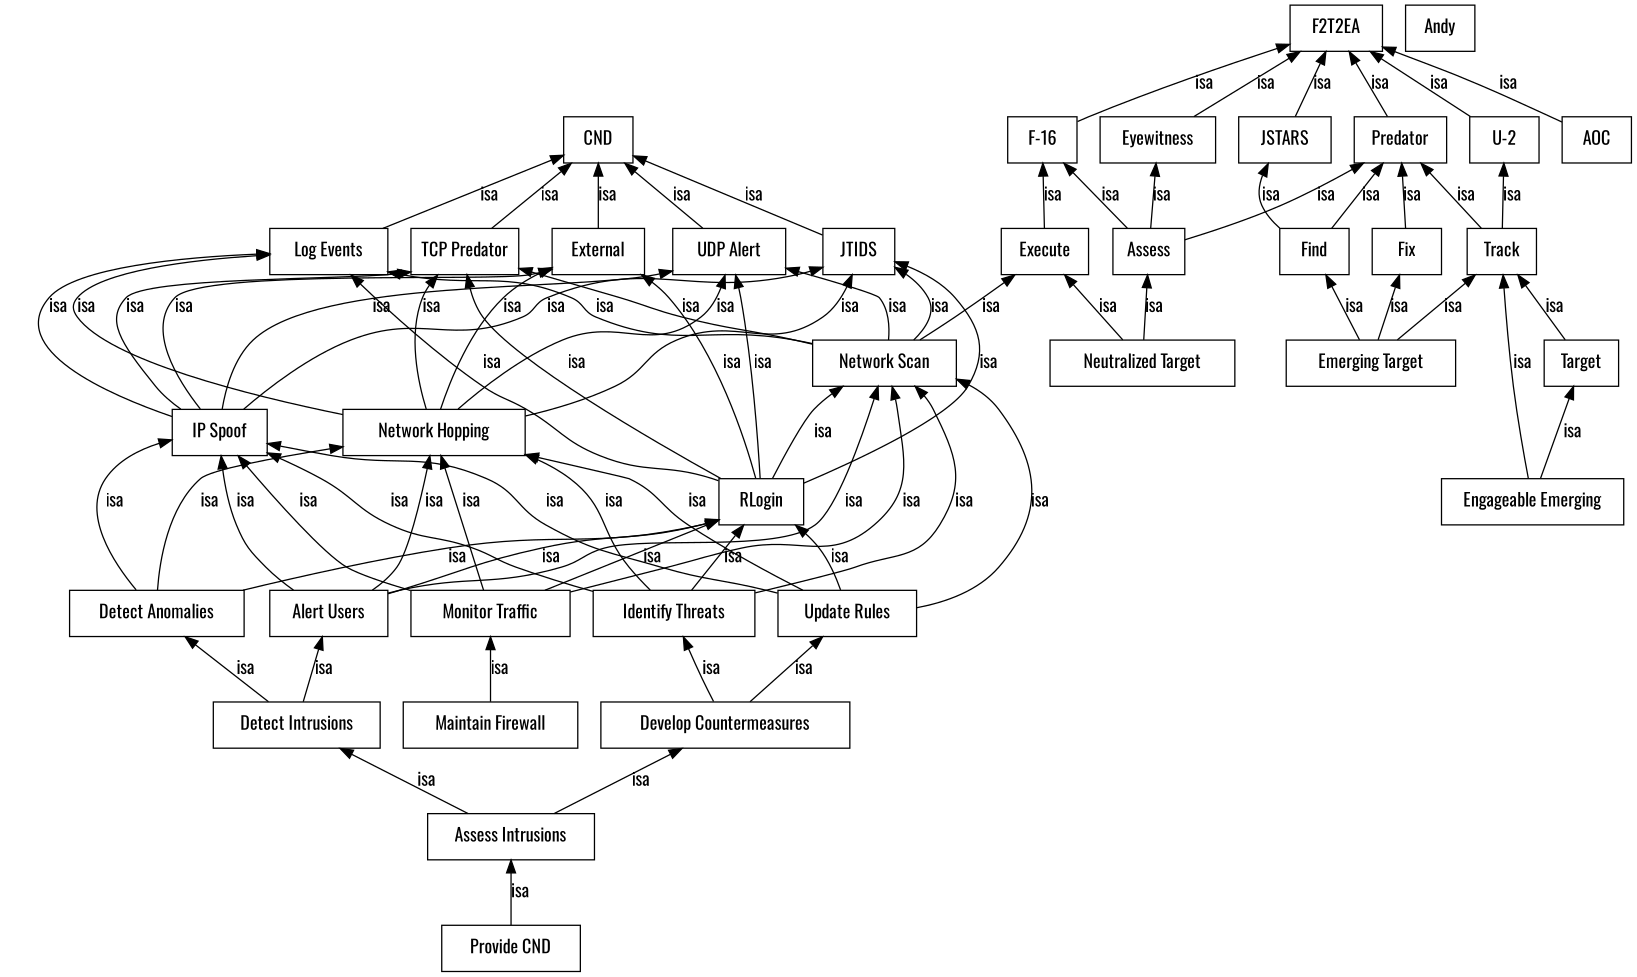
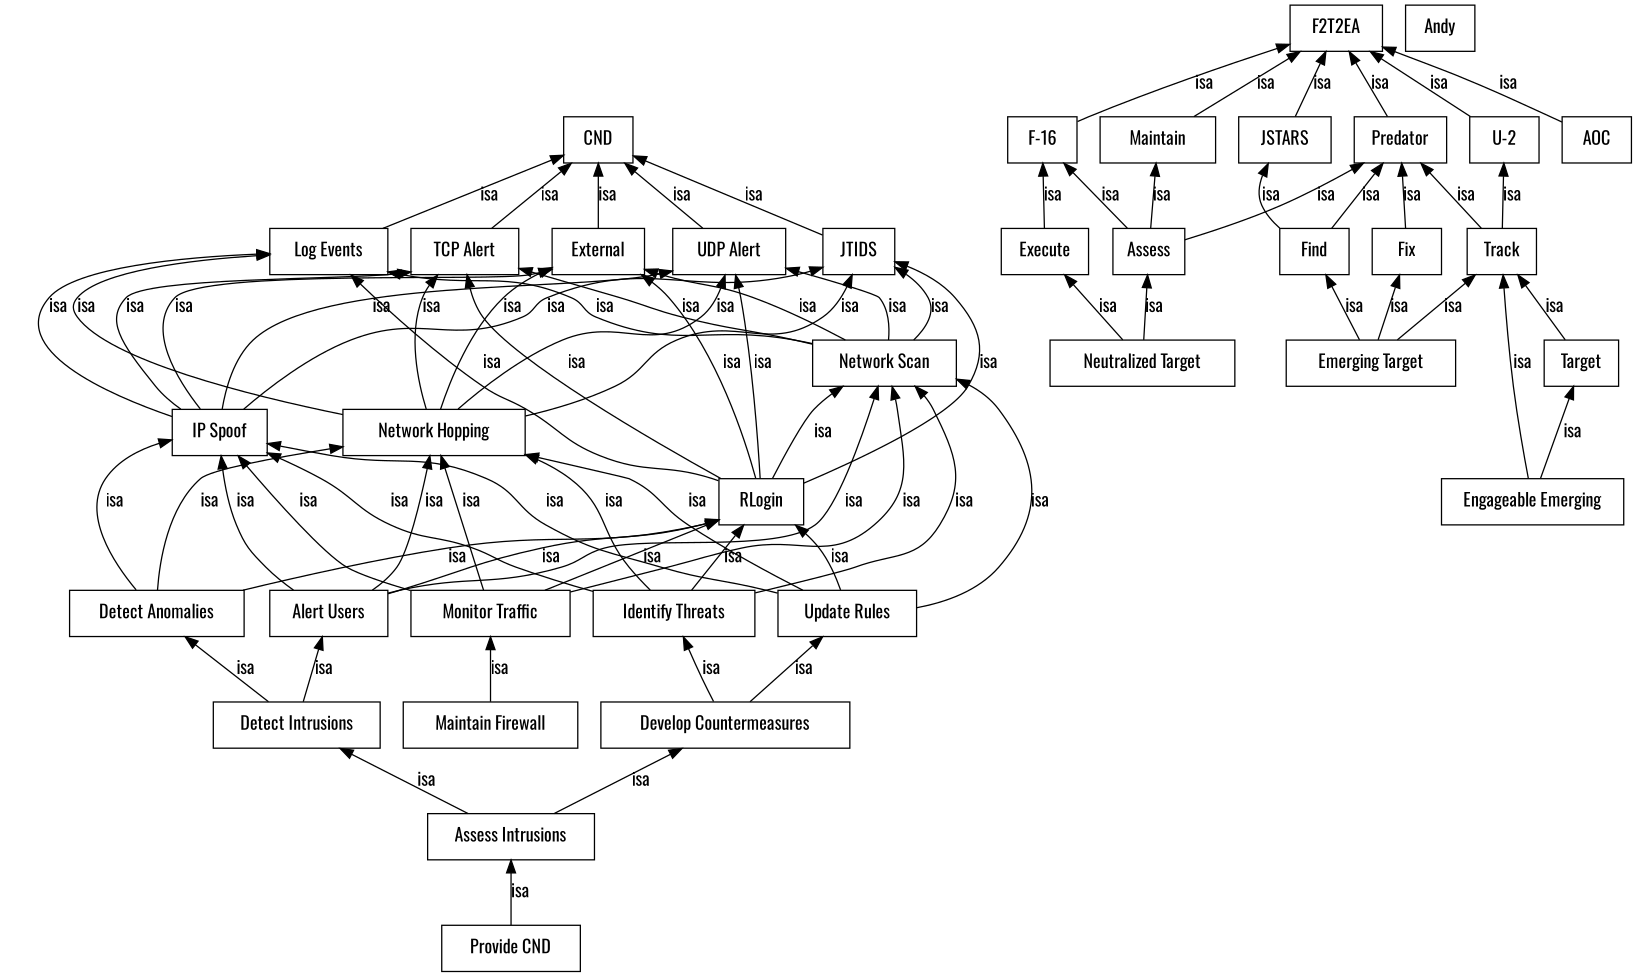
node "Eyewitness": label "Eyewitness" -> "Maintain"
node "TCP Predator": label "TCP Predator" -> "TCP Alert"
edge "Network Scan" -> "Execute": now "Network Scan" -> "External"
